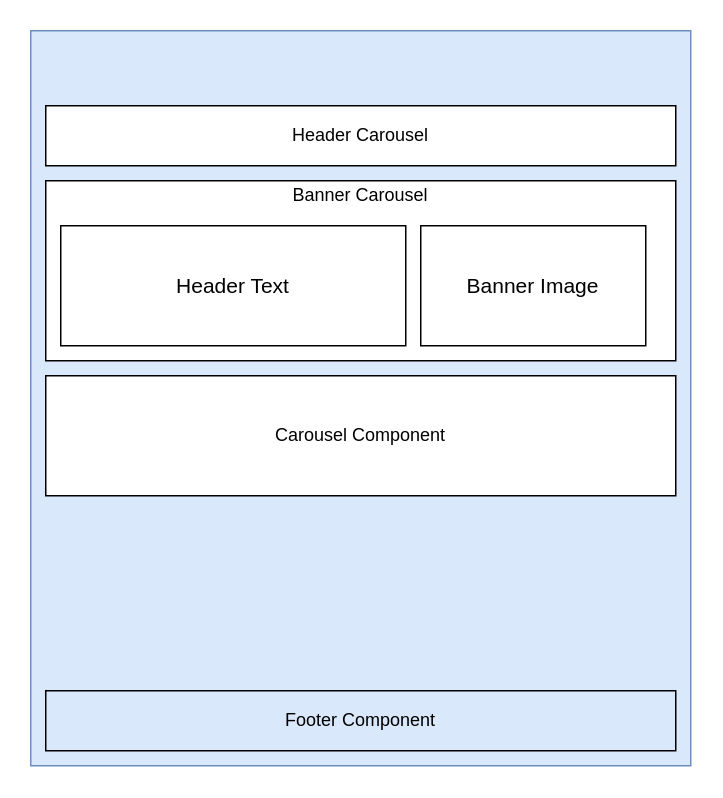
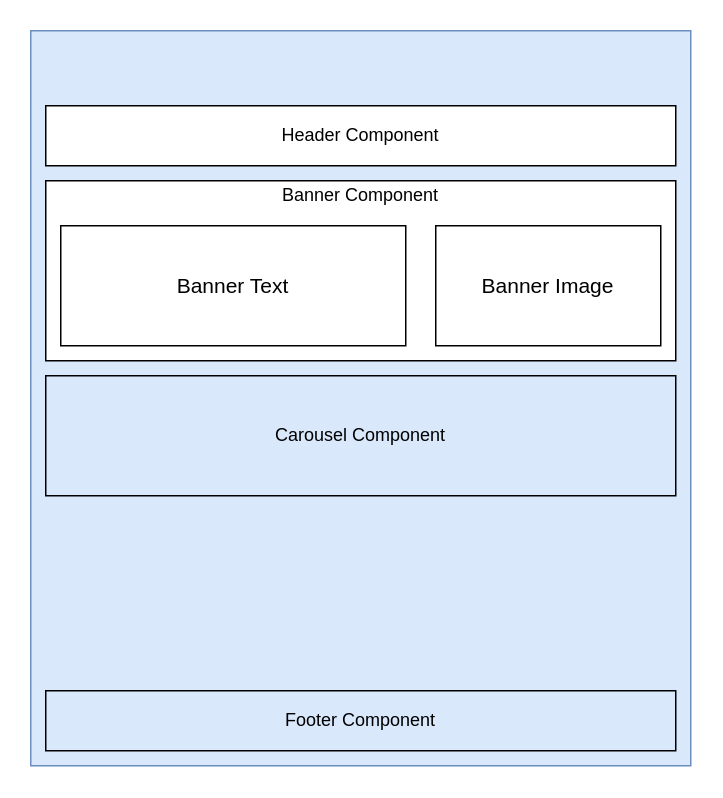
node "Header Carousel": label "Header Carousel" -> "Header Component"
node "Banner Carousel": label "Banner Carousel" -> "Banner Component"
node "Header Text": label "Header Text" -> "Banner Text"
node "Banner Image": moved (533, 286) -> (548, 286)
node "Carousel Component": fillcolor #ffffff -> #dae8fc
